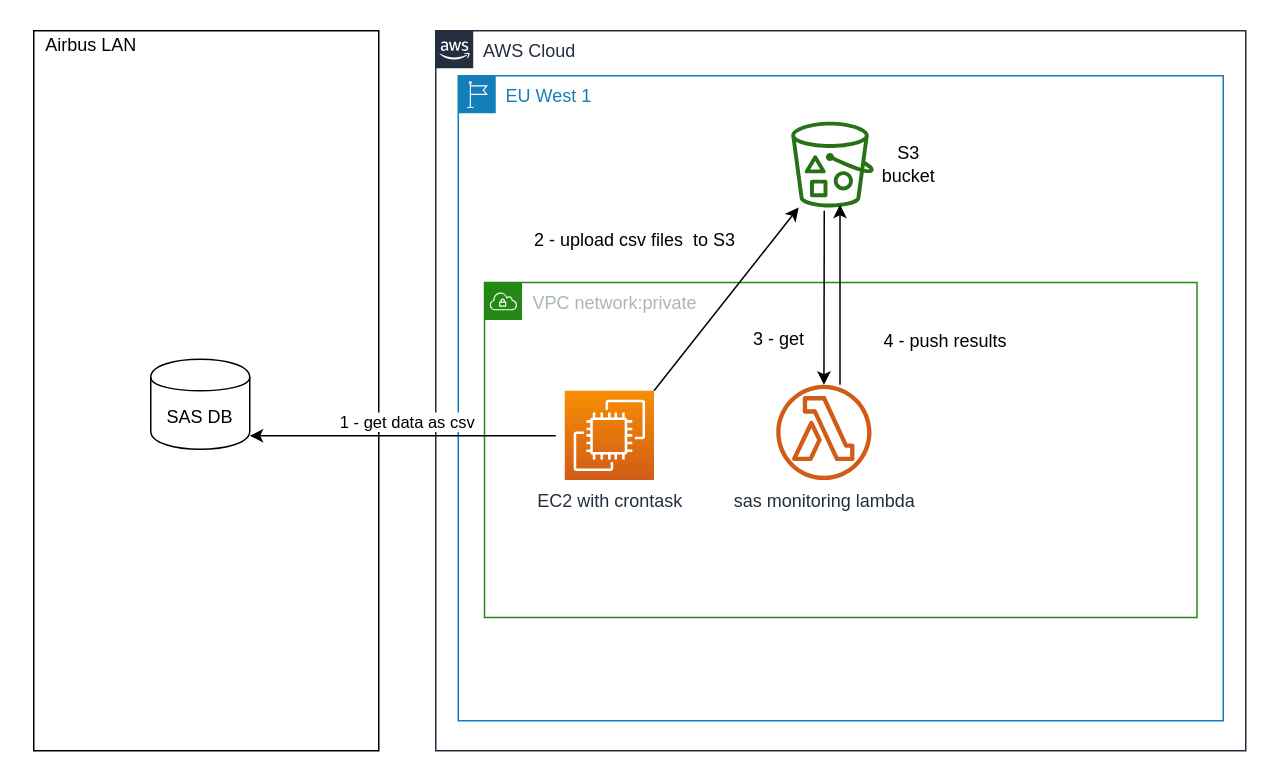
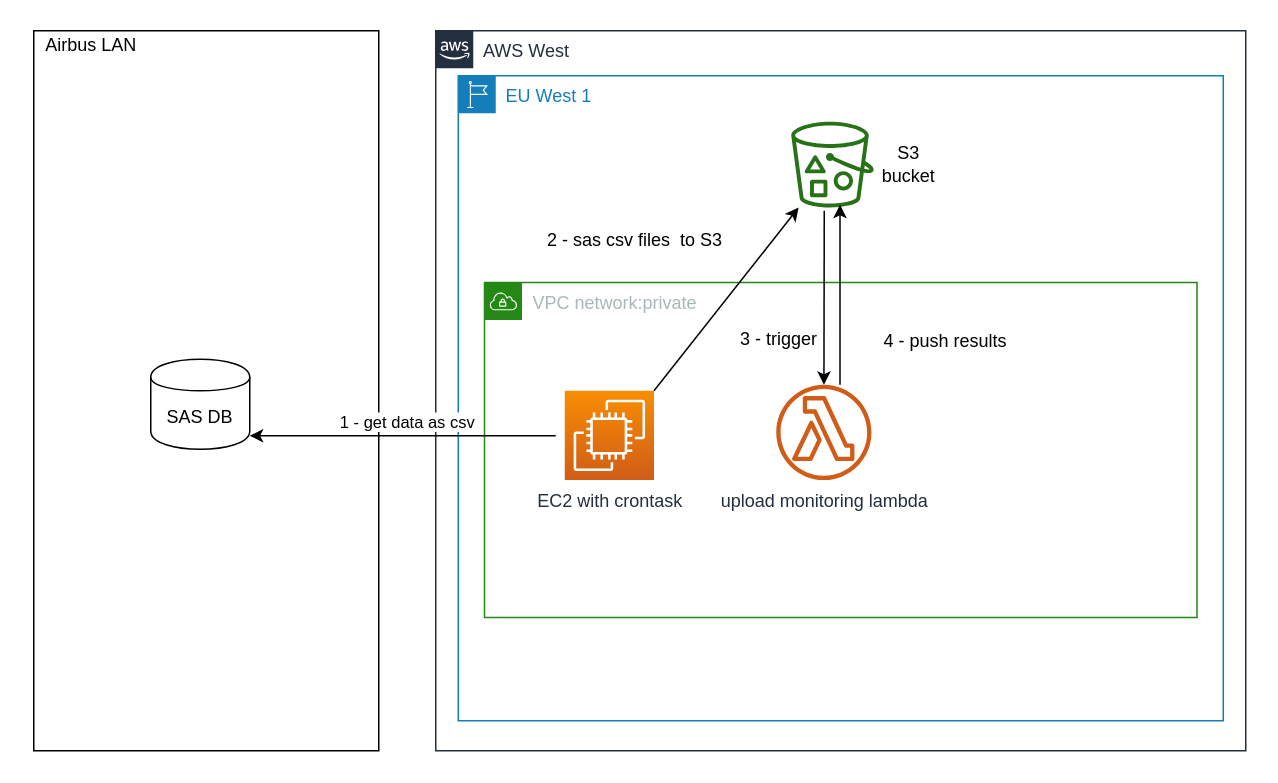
node "AWS Cloud": label "AWS Cloud" -> "AWS West"
node "2 - upload csv files to S3": label "2 - upload csv files to S3" -> "2 - sas csv files to S3"
node "3 - get": label "3 - get" -> "3 - trigger"
node "sas monitoring lambda": label "sas monitoring lambda" -> "upload monitoring lambda"
